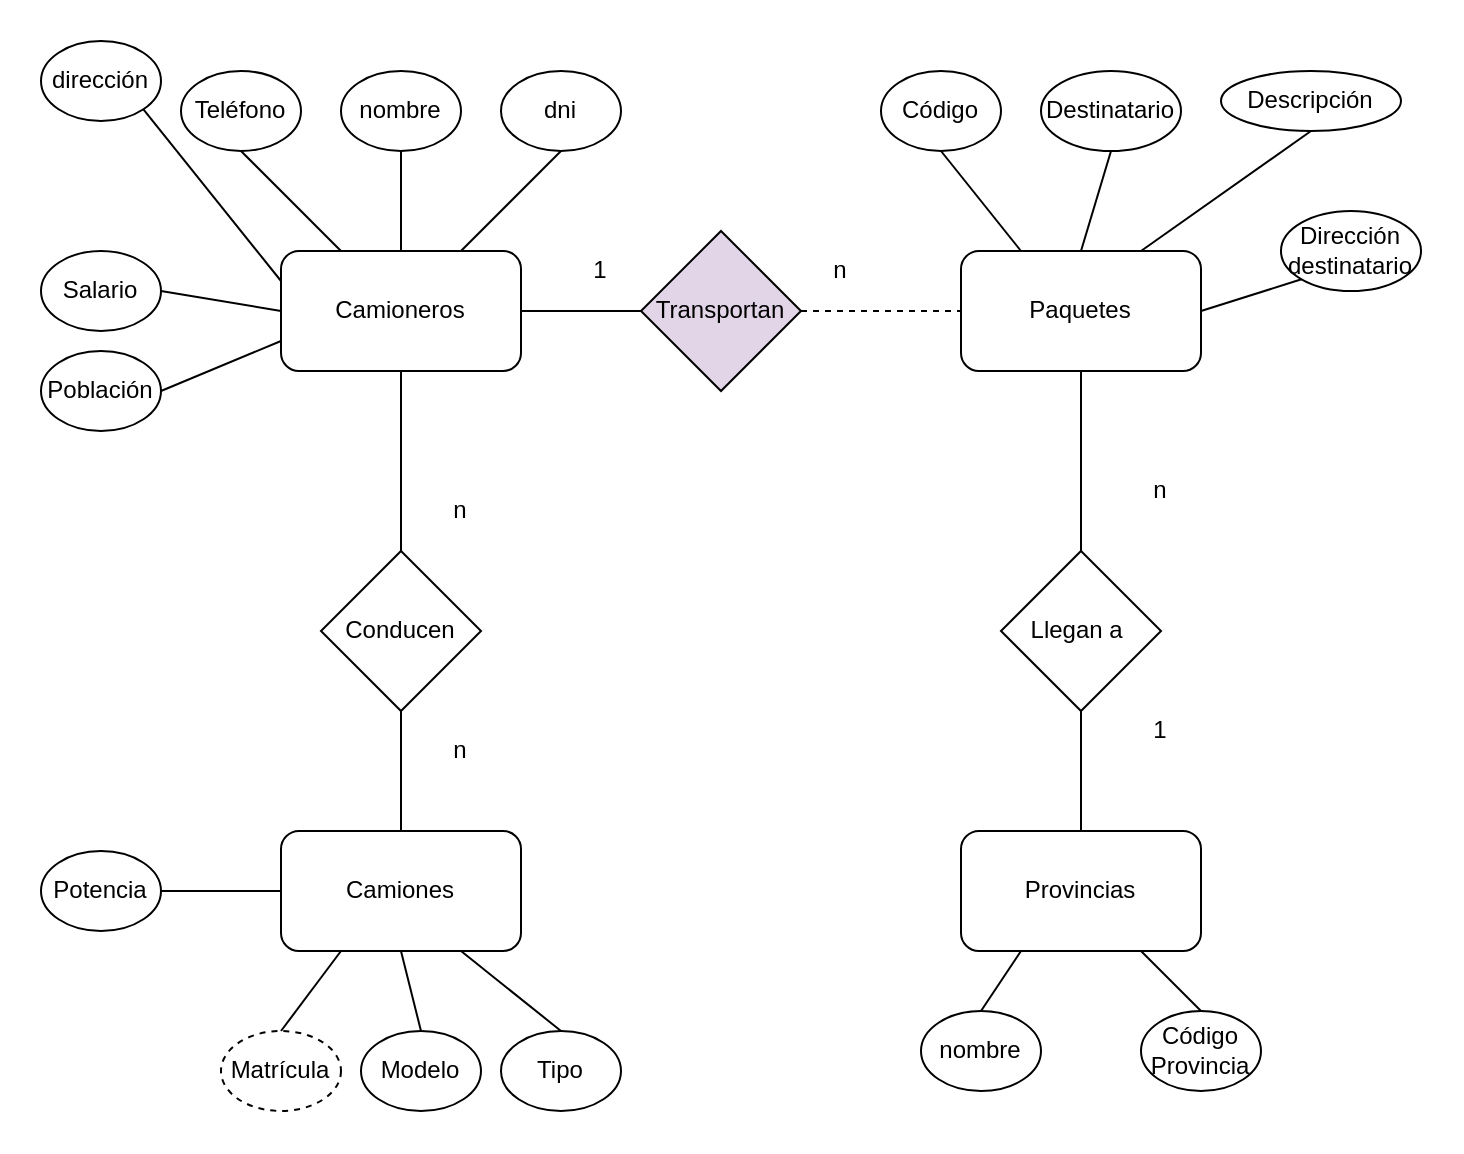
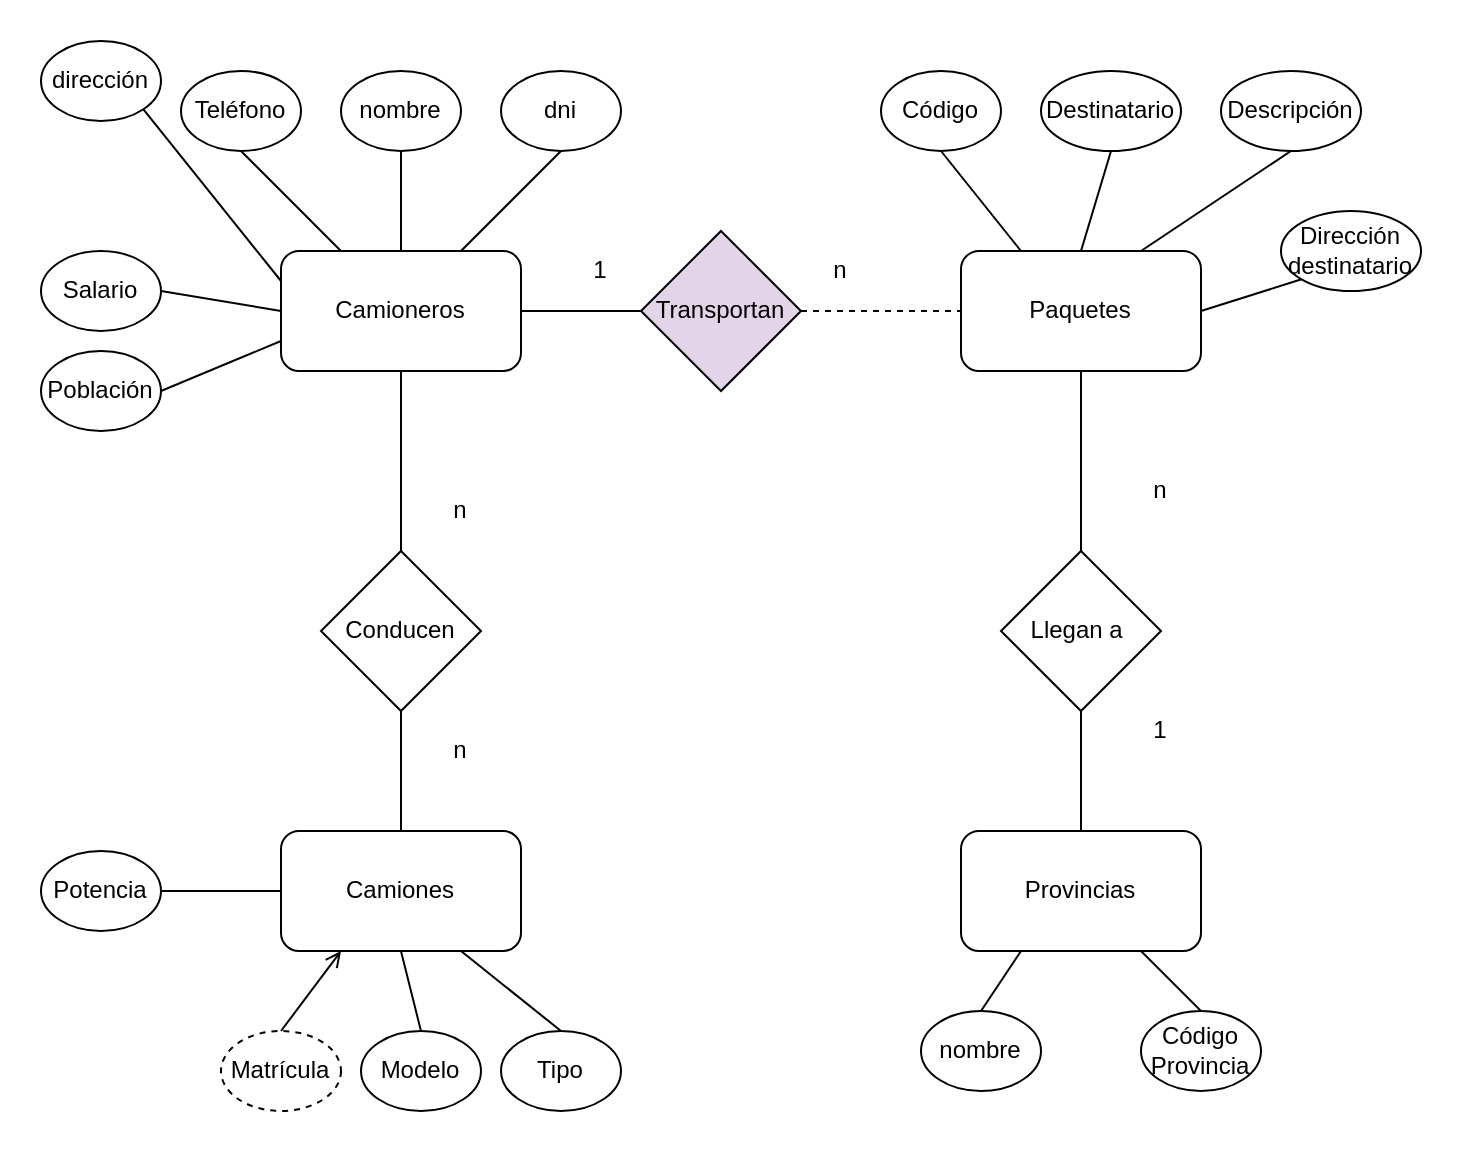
node "Descripción": size 180x60 -> 140x80
edge "Camiones" -- "Matrícula": arrowhead none -> open
